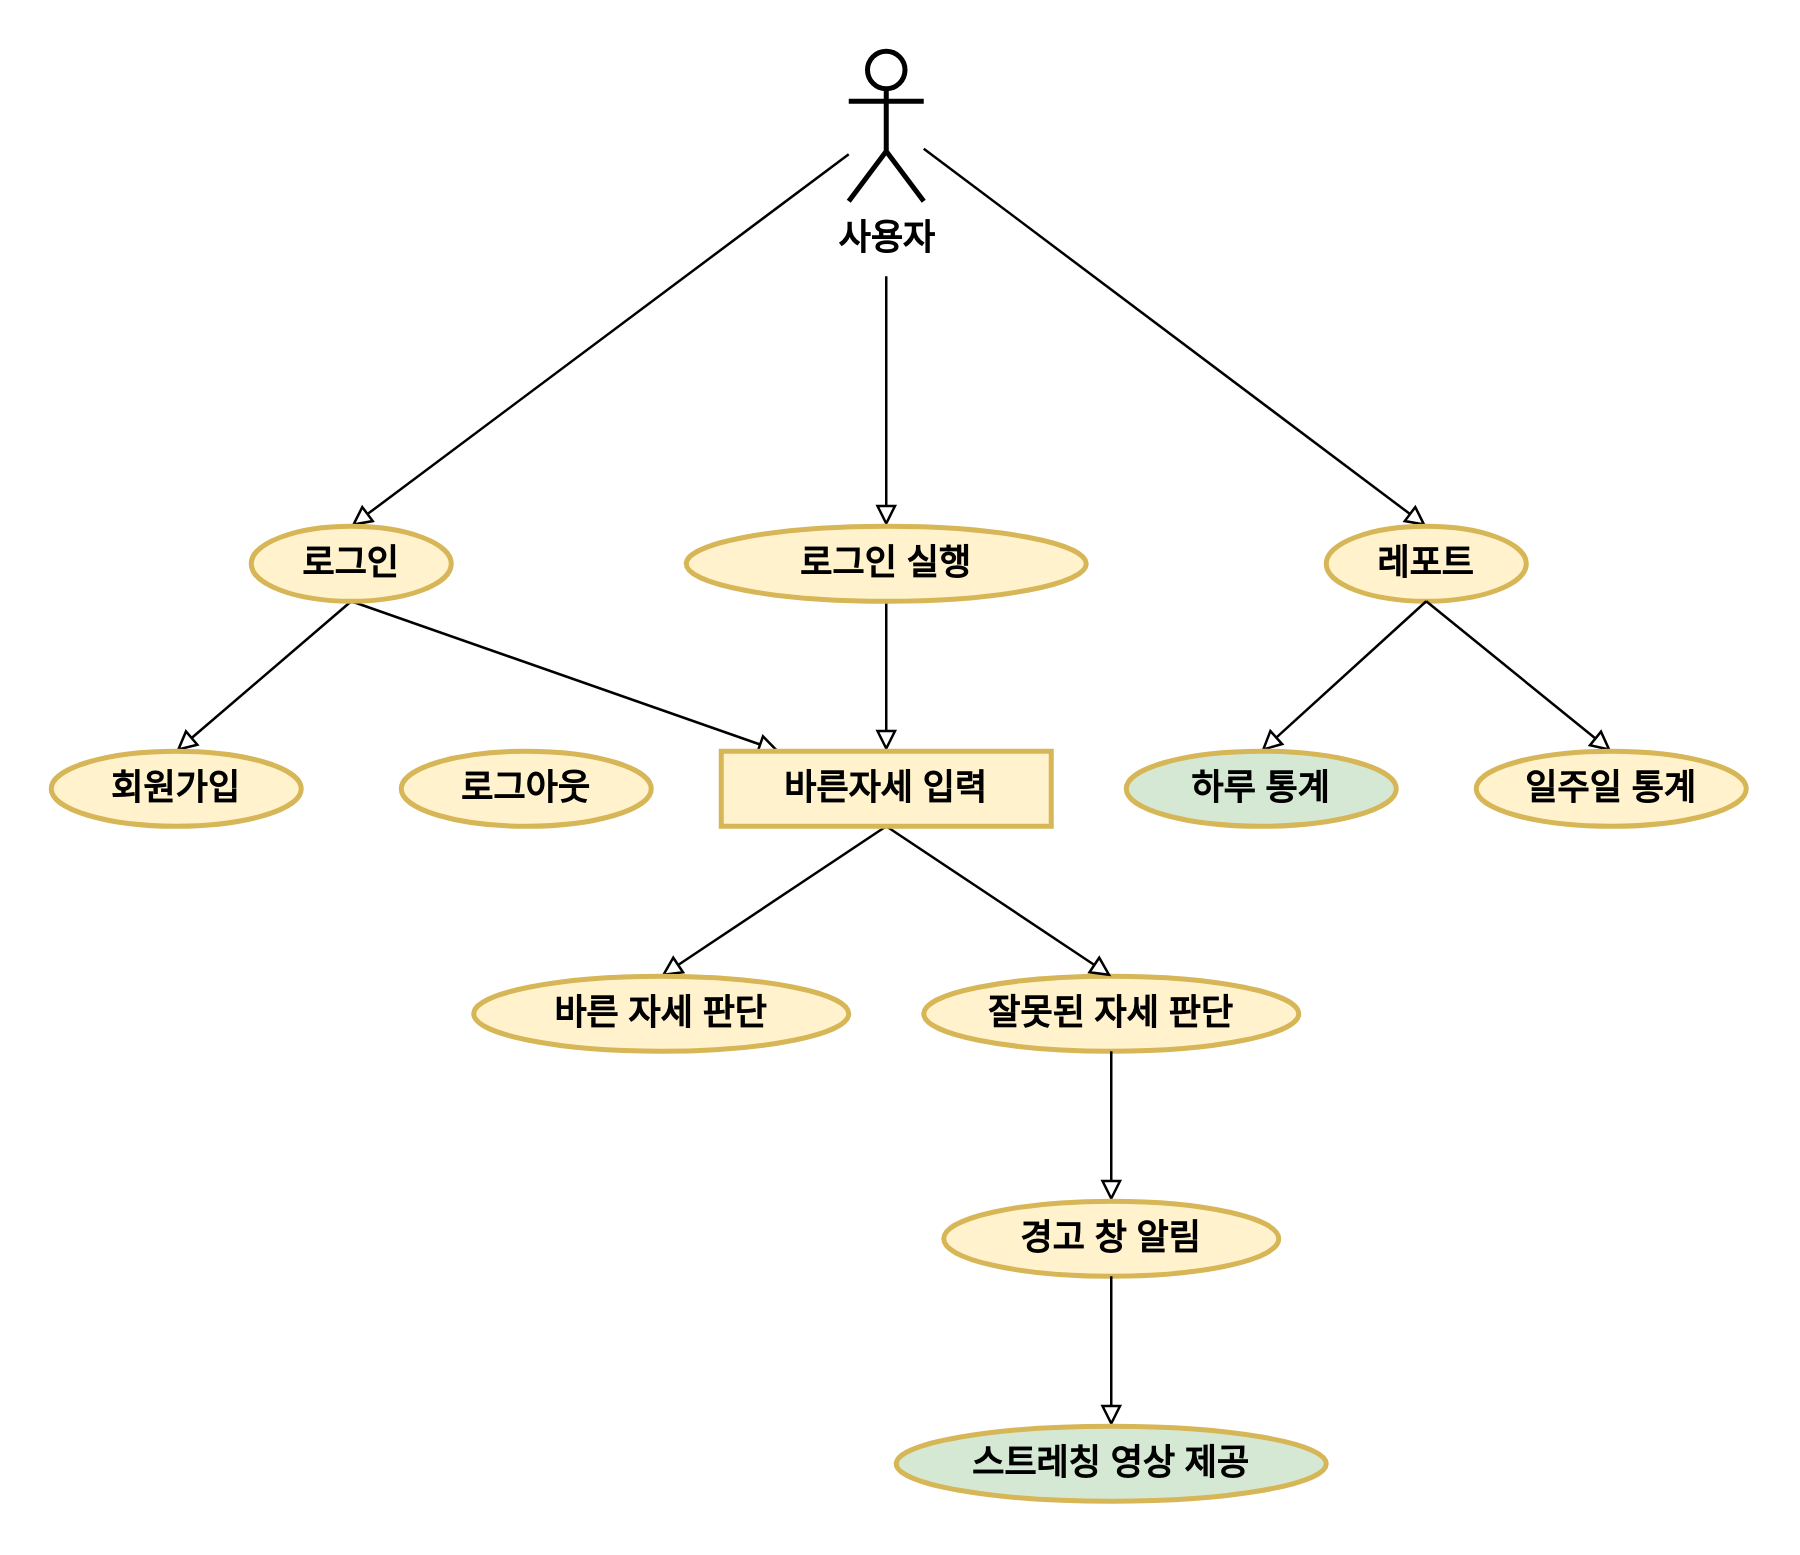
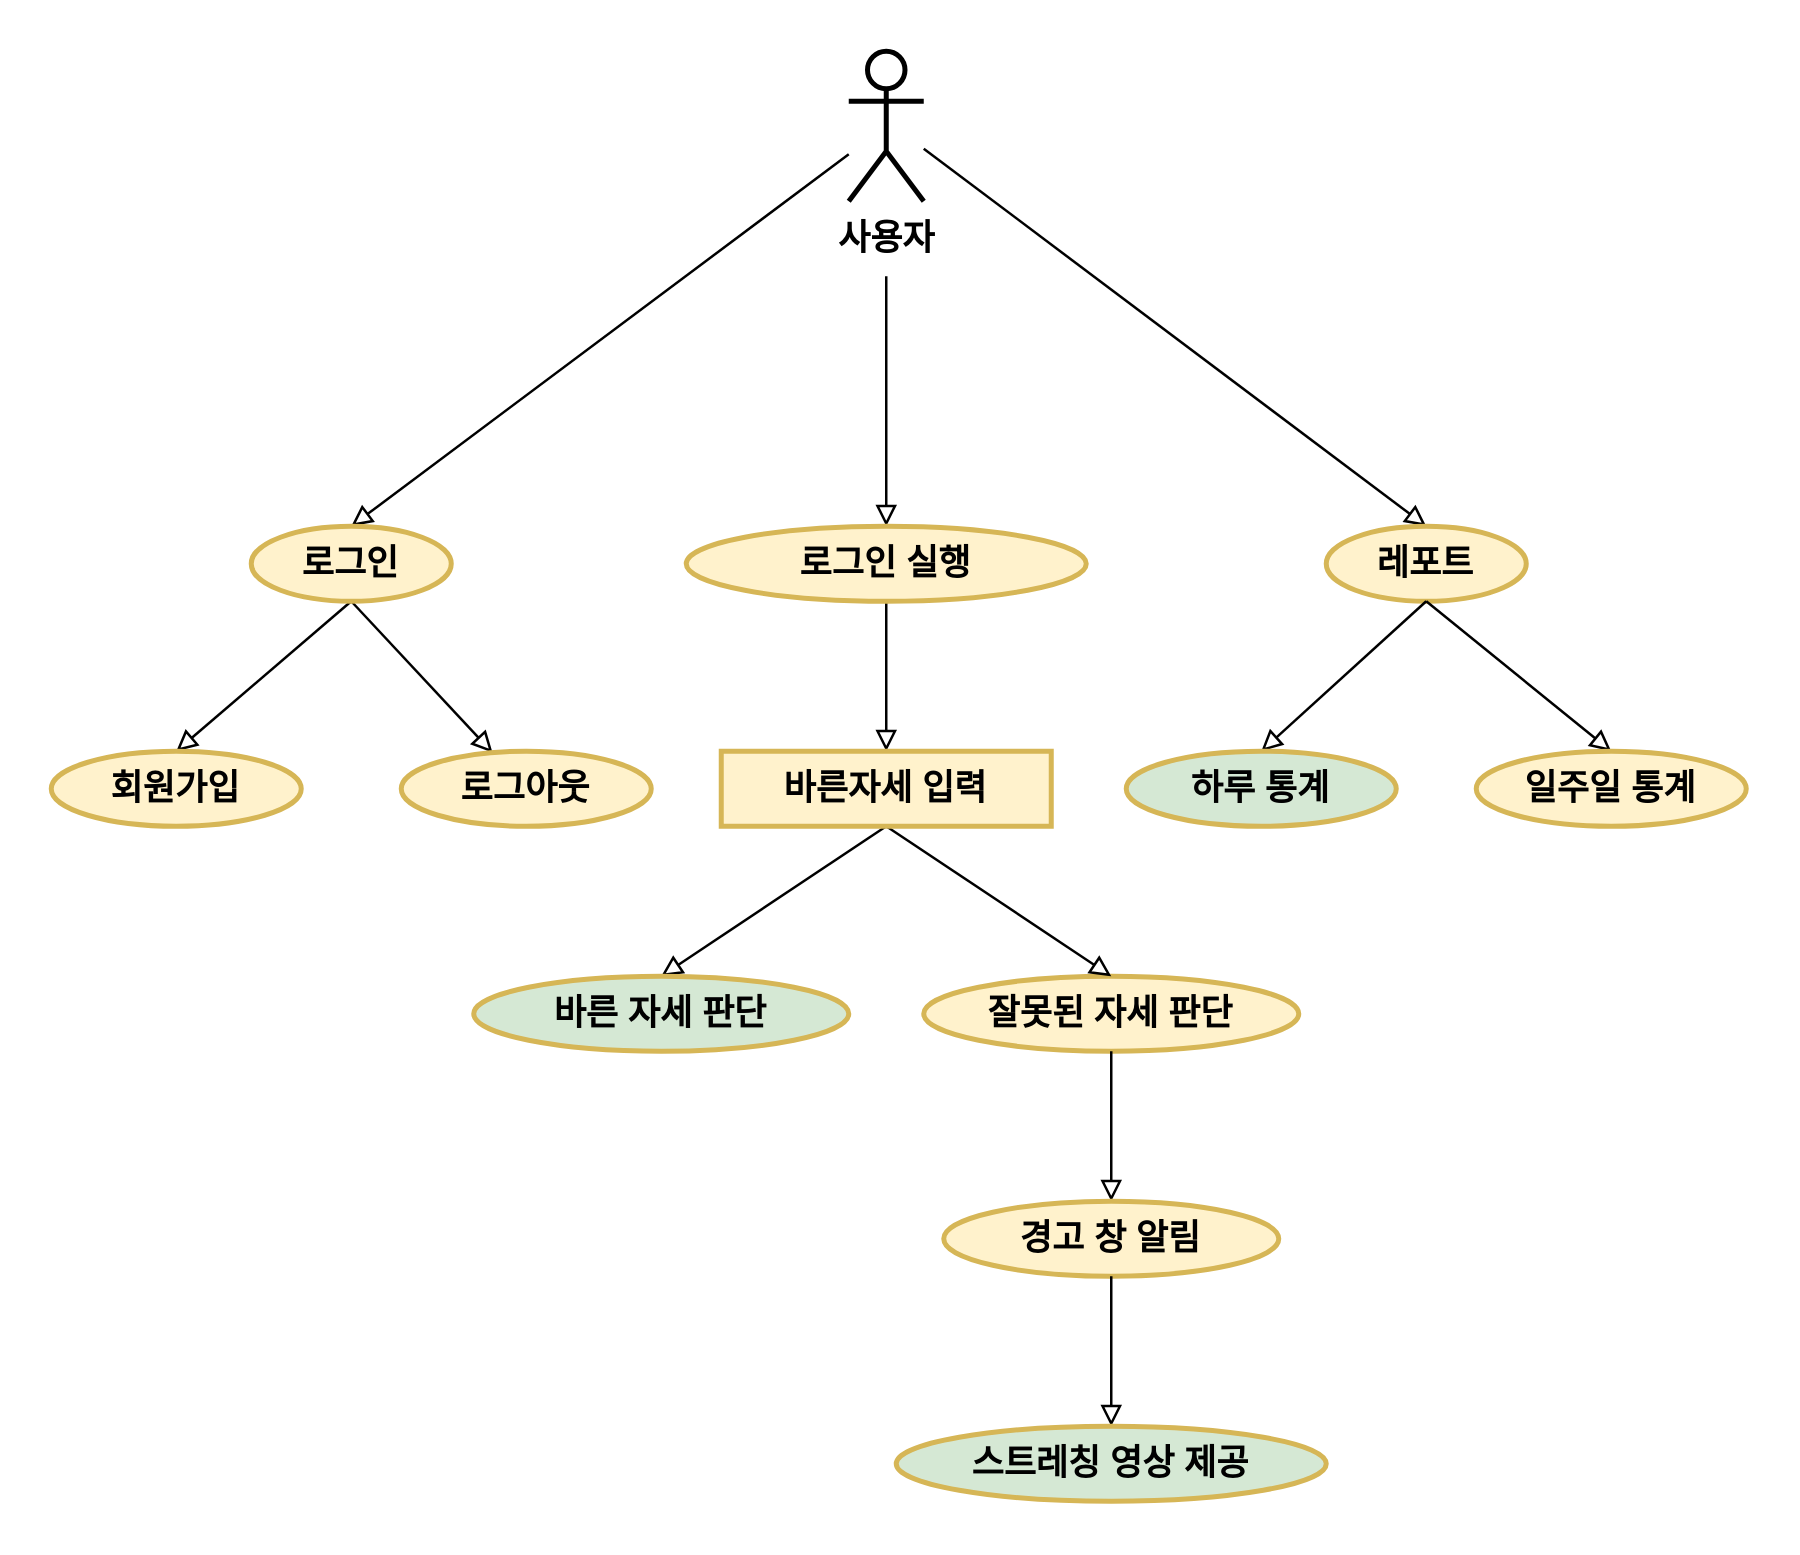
edge "로그인" -> "바른자세 입력": now "로그인" -> "로그아웃"
node "바른 자세 판단": fillcolor #fff2cc -> #d5e8d4
